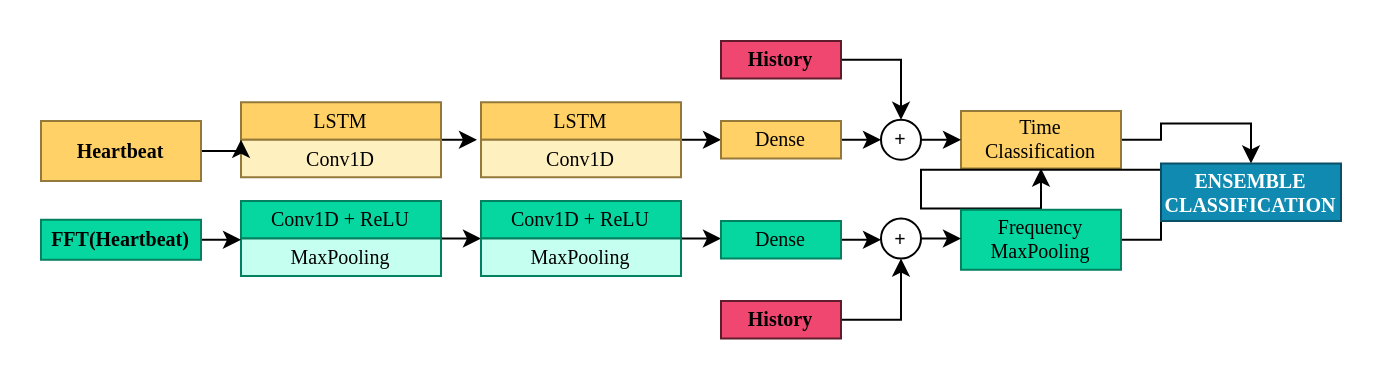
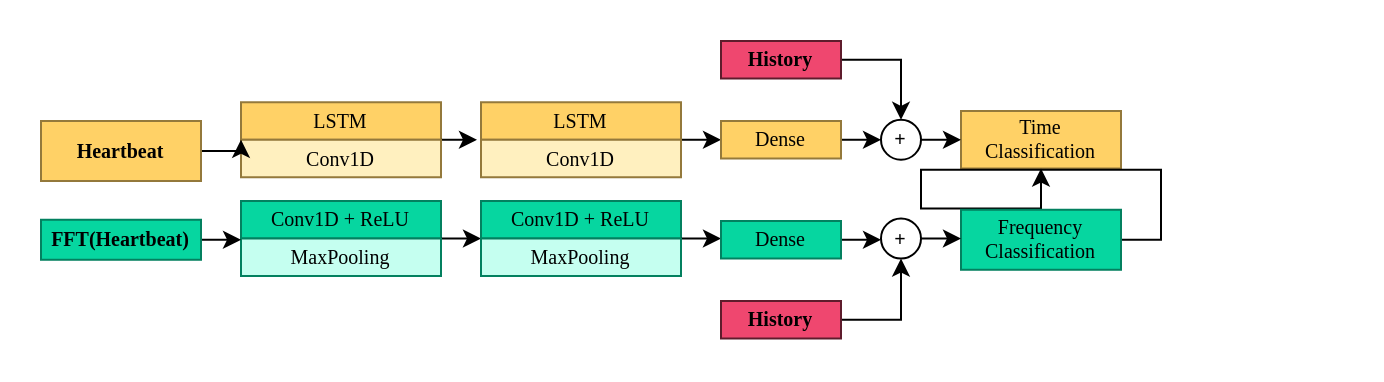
edge "Time Classification" -> "ENSEMBLE CLASSIFICATION": removed
node "ENSEMBLE CLASSIFICATION": removed
node "Frequency MaxPooling": label "Frequency MaxPooling" -> "Frequency Classification"
